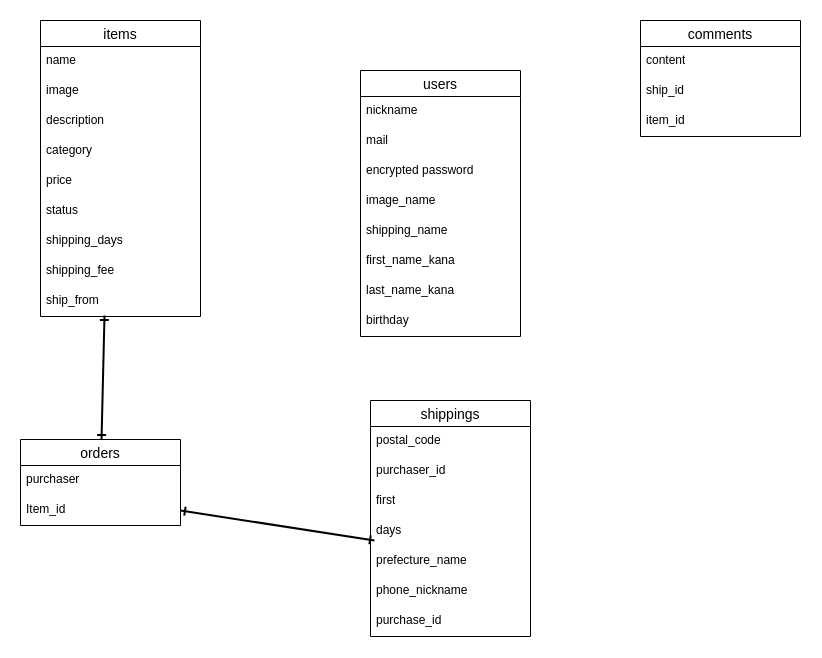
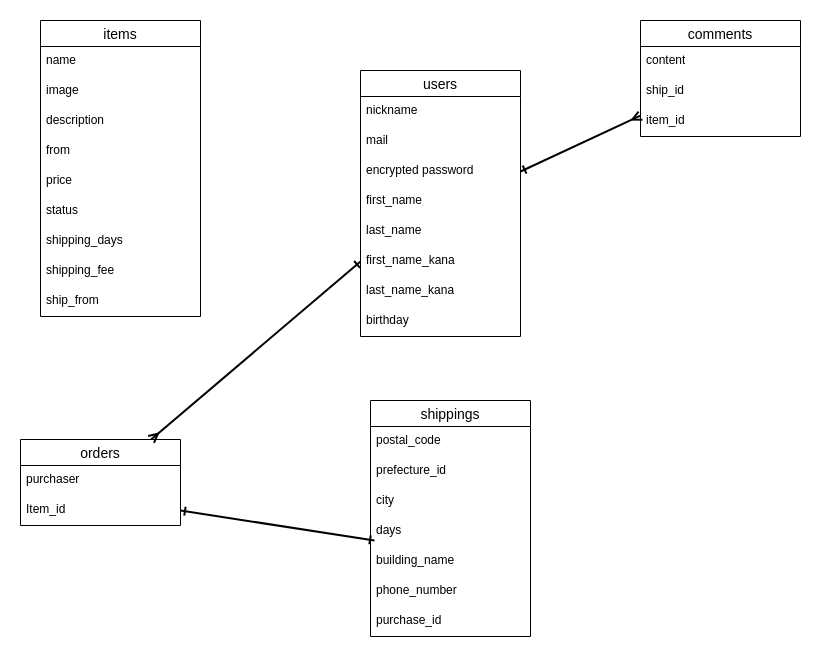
edge "comments" -- "encrypted password": added
node "category": label "category" -> "from"
node "image_name": label "image_name" -> "first_name"
node "shipping_name": label "shipping_name" -> "last_name"
edge "first_name_kana" -- "orders": added
edge "ship_from" -- "orders": removed
node "purchaser_id": label "purchaser_id" -> "prefecture_id"
node "first": label "first" -> "city"
node "prefecture_name": label "prefecture_name" -> "building_name"
node "phone_nickname": label "phone_nickname" -> "phone_number"
